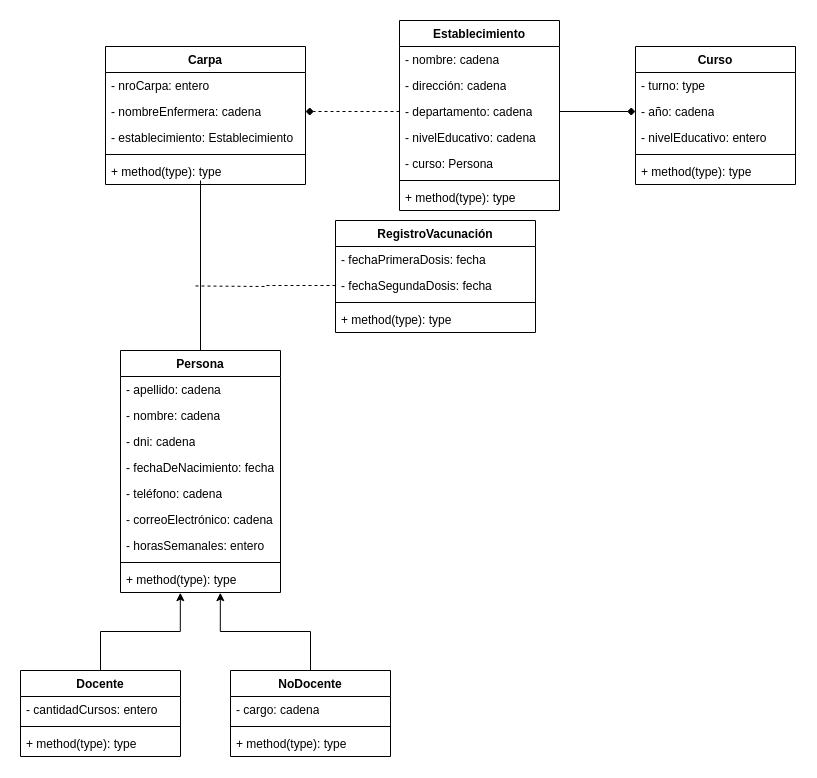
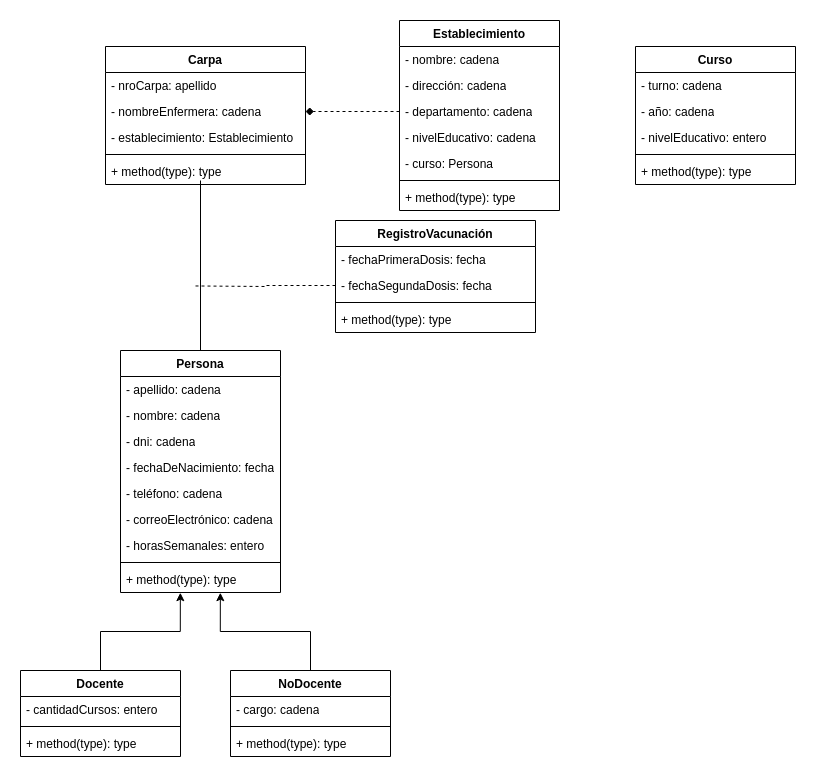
node "- nroCarpa: entero": label "- nroCarpa: entero" -> "- nroCarpa: apellido"
node "- turno: type": label "- turno: type" -> "- turno: cadena"
edge "- departamento: cadena" -> "- año: cadena": removed
